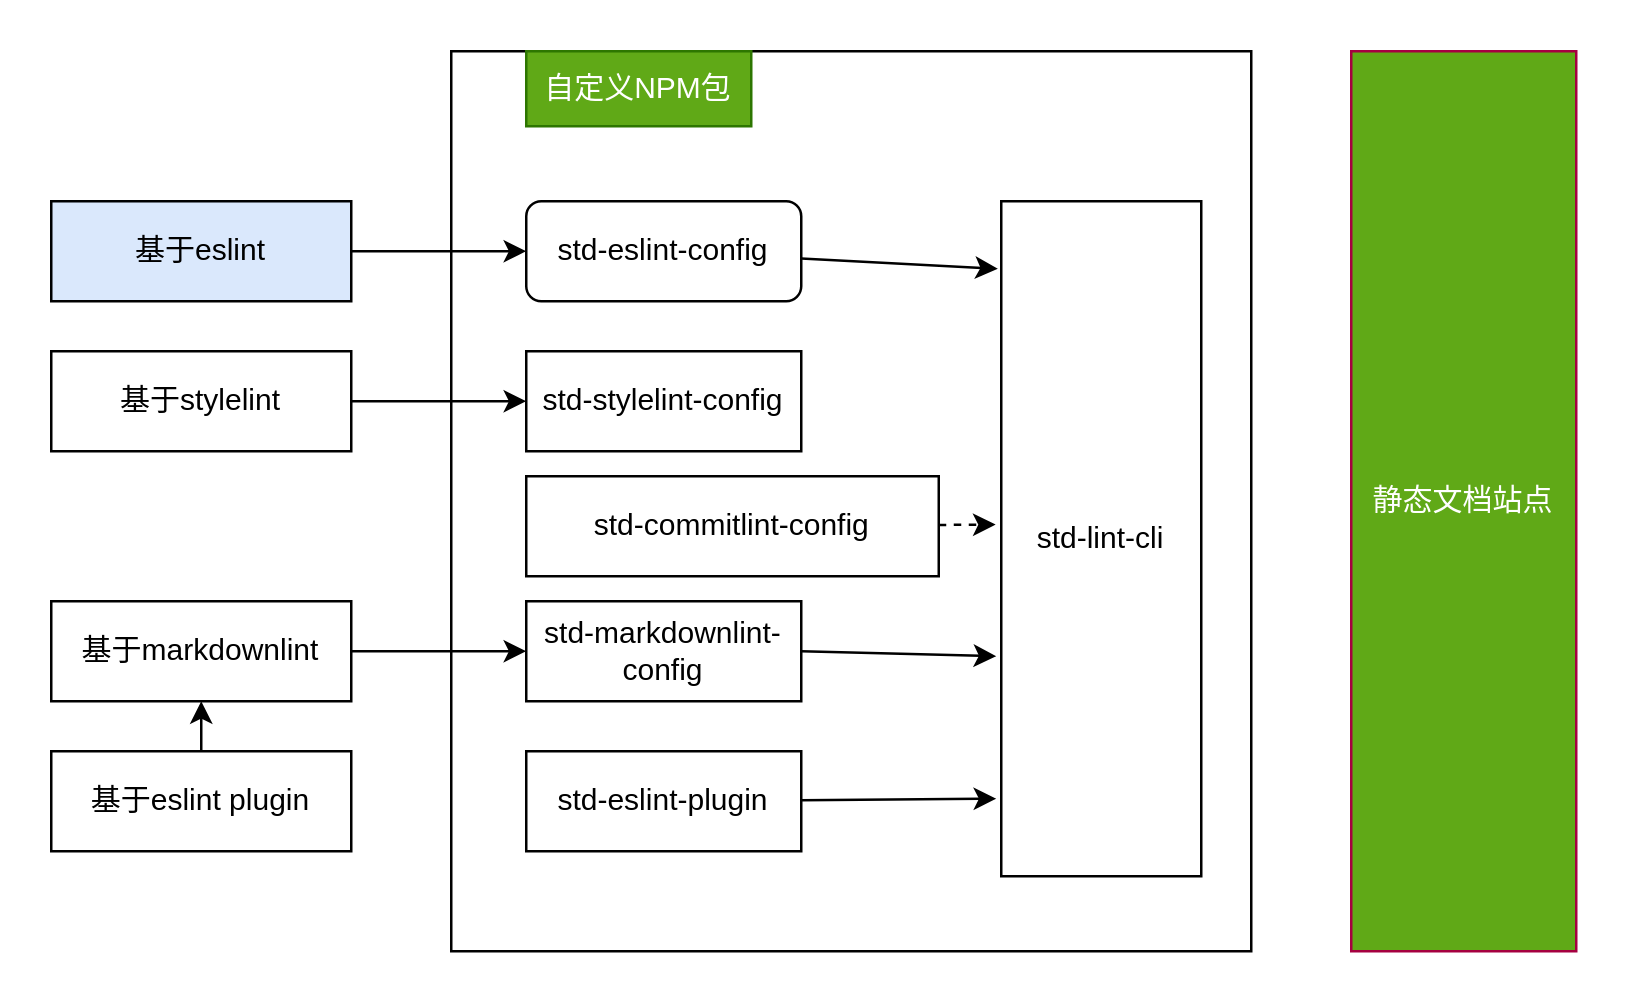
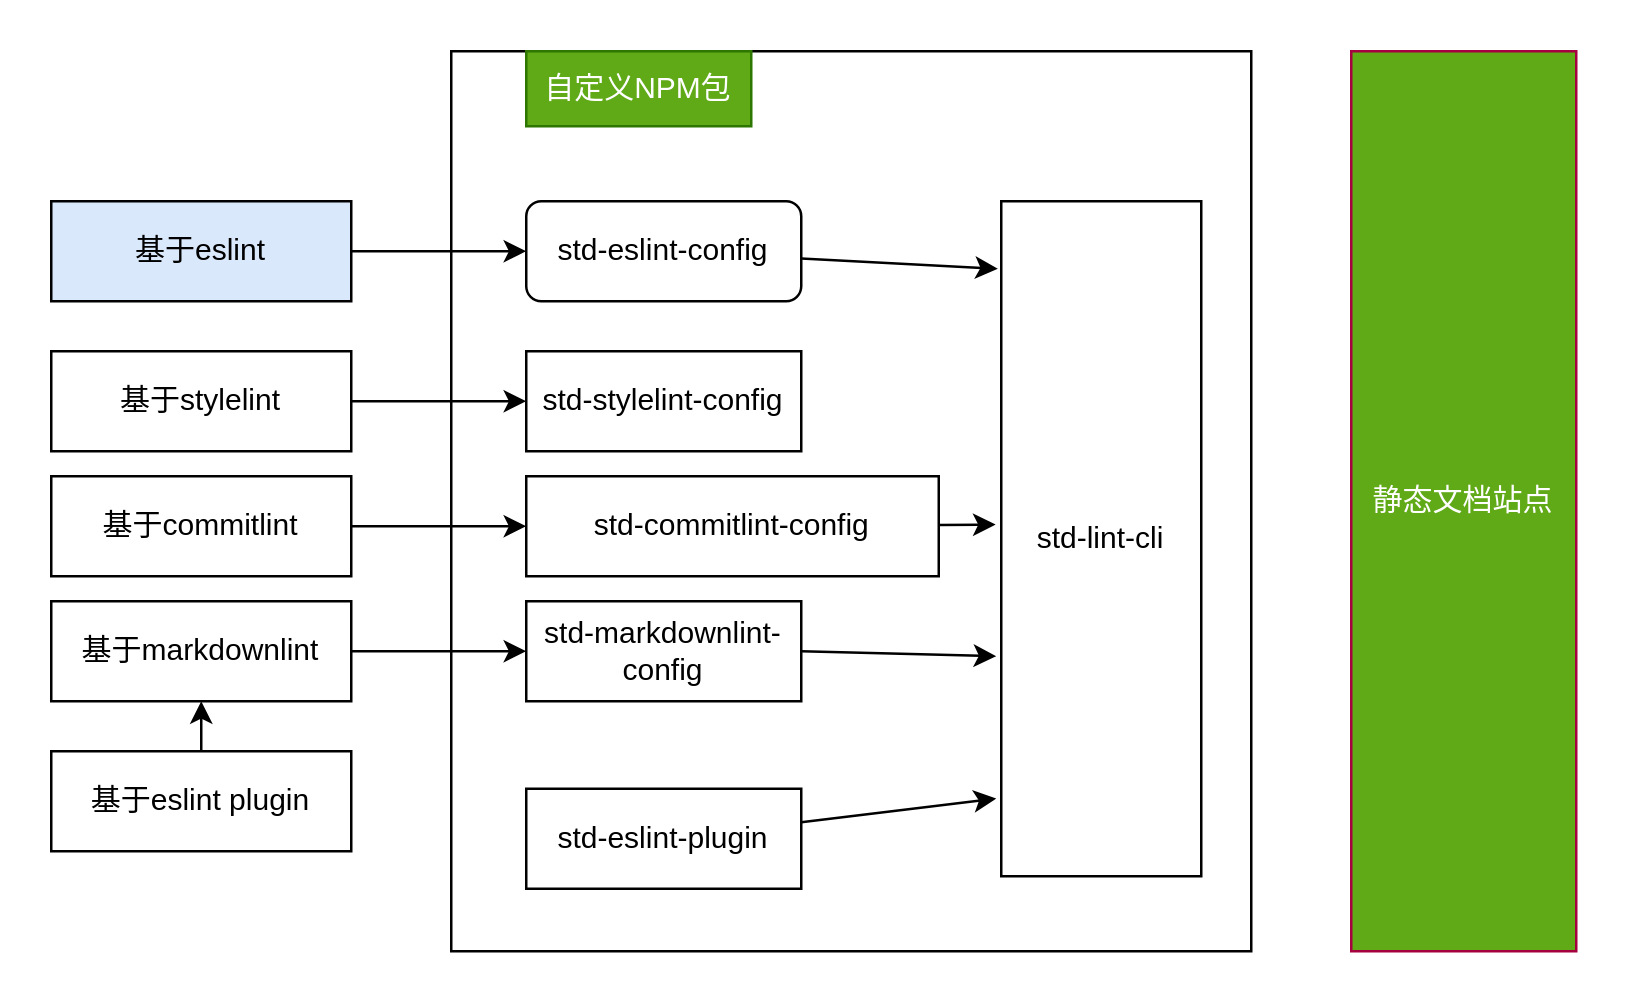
edge "std-commitlint-config" -> "std-lint-cli": style dashed -> solid
node "基于commitlint": added
edge "基于commitlint" -> "std-commitlint-config": added
node "std-eslint-plugin": moved (664, 801) -> (664, 839)
